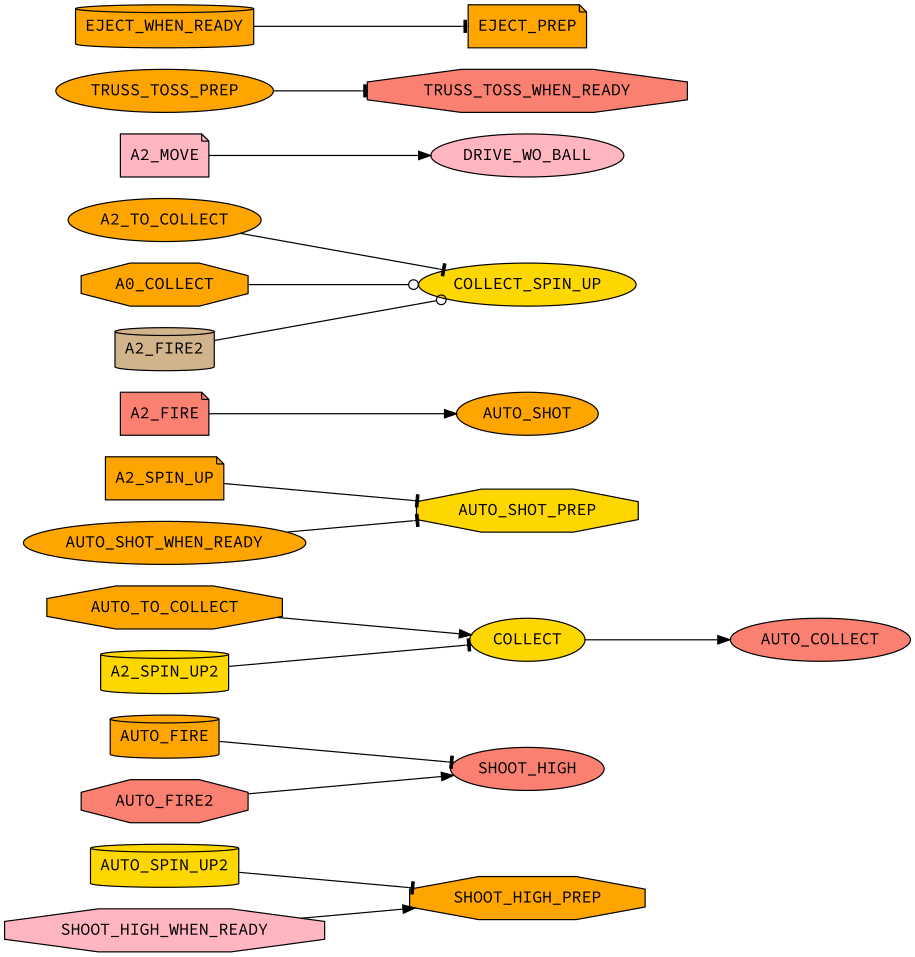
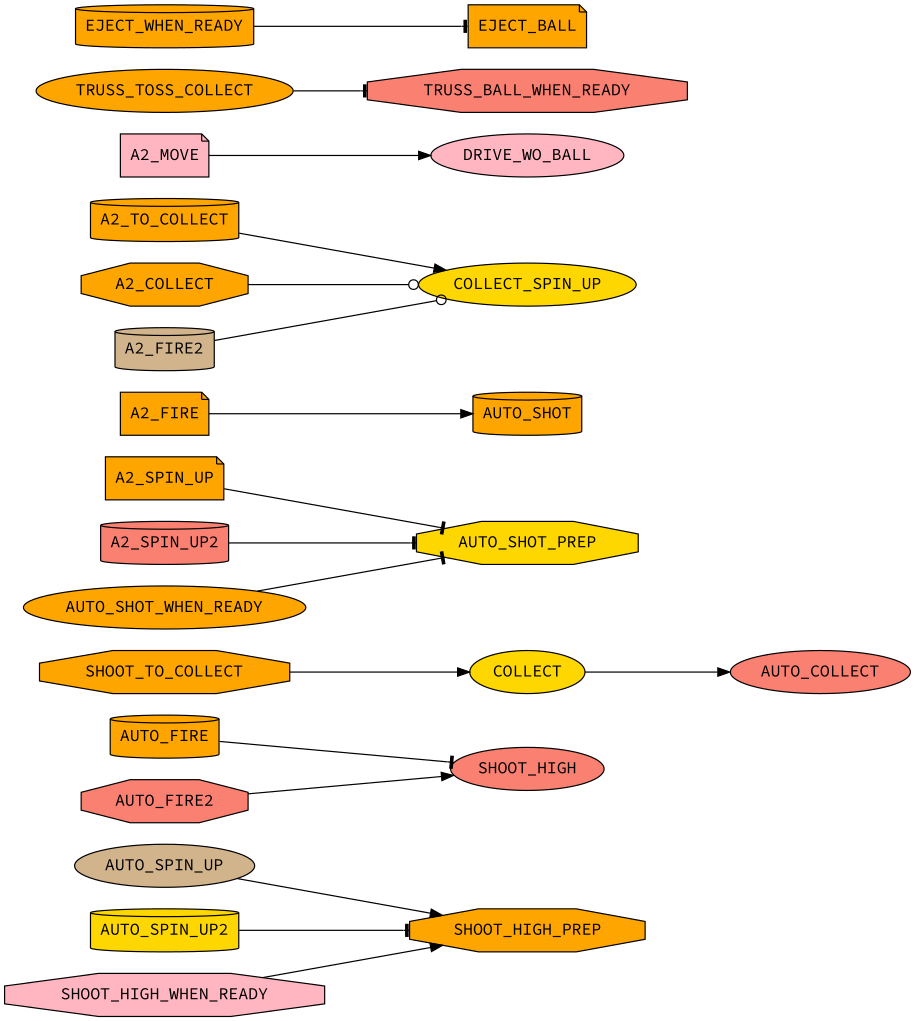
node "EJECT_PREP": label "EJECT_PREP" -> "EJECT_BALL"
node "TRUSS_TOSS_PREP": label "TRUSS_TOSS_PREP" -> "TRUSS_TOSS_COLLECT"
node "TRUSS_TOSS_WHEN_READY": label "TRUSS_TOSS_WHEN_READY" -> "TRUSS_BALL_WHEN_READY"
node "A2_TO_COLLECT": shape ellipse -> cylinder
edge "A2_TO_COLLECT" -> "COLLECT_SPIN_UP": arrowhead tee -> normal
node "A0_COLLECT": label "A0_COLLECT" -> "A2_COLLECT"
node "A2_FIRE": fillcolor salmon -> orange
node "AUTO_SHOT": shape ellipse -> cylinder
node "AUTO_TO_COLLECT": label "AUTO_TO_COLLECT" -> "SHOOT_TO_COLLECT"
edge "A2_SPIN_UP2" -> "COLLECT": now "A2_SPIN_UP2" -> "AUTO_SHOT_PREP"
node "A2_SPIN_UP2": fillcolor gold -> salmon
node "AUTO_SPIN_UP": added
